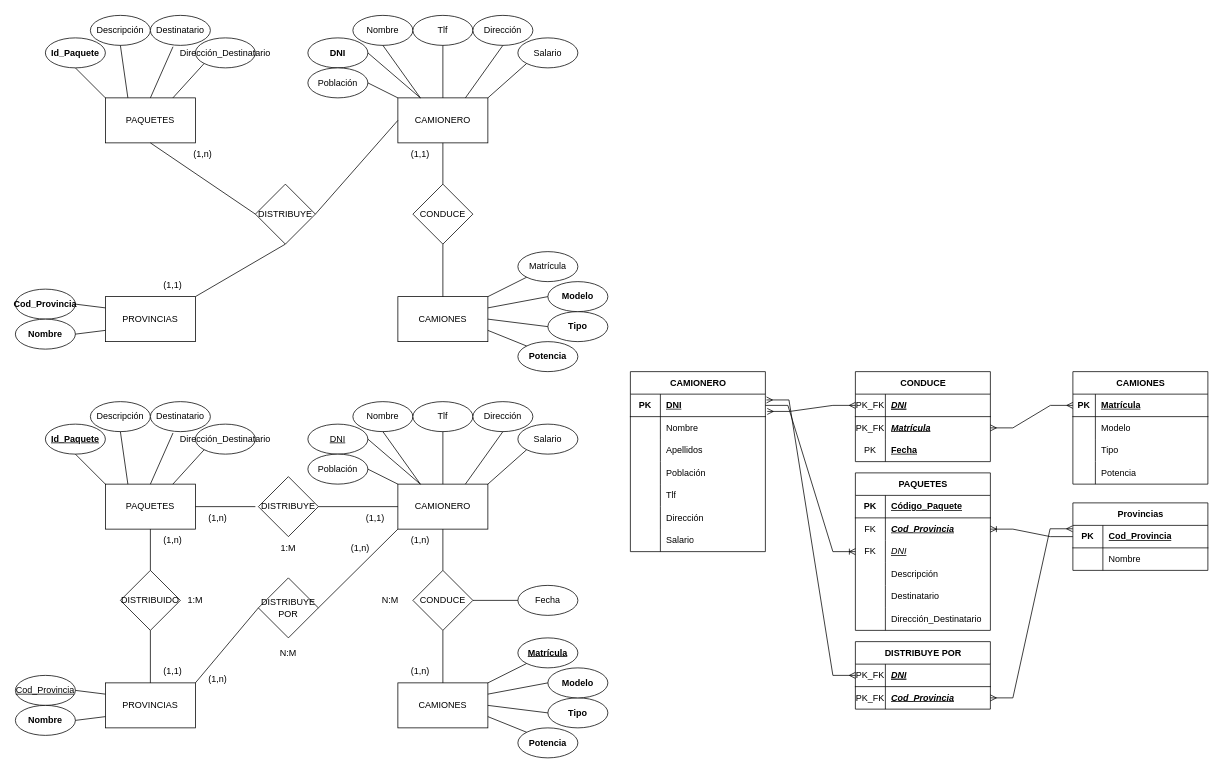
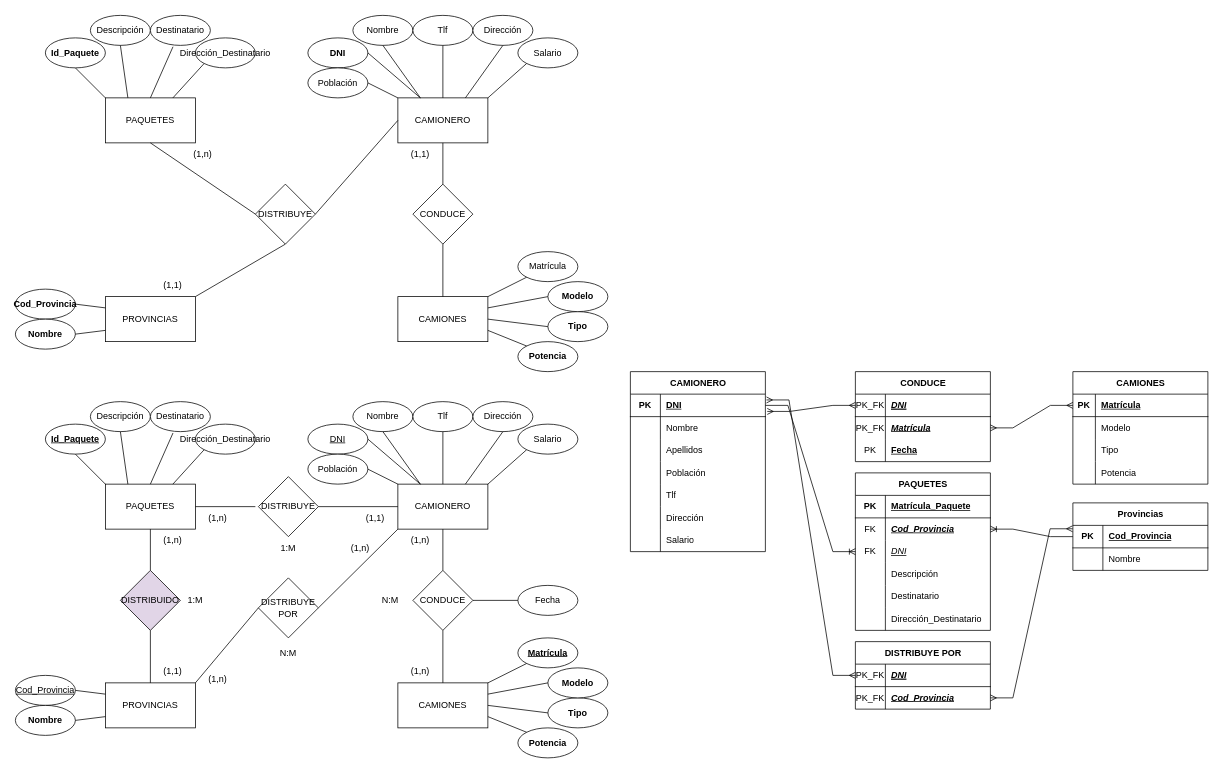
node "Código_Paquete": label "Código_Paquete" -> "Matrícula_Paquete"
node "DISTRIBUIDO": fillcolor #ffffff -> #e1d5e7
